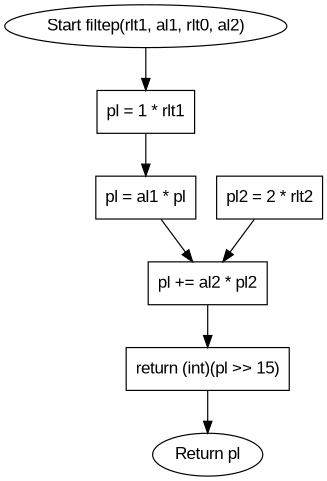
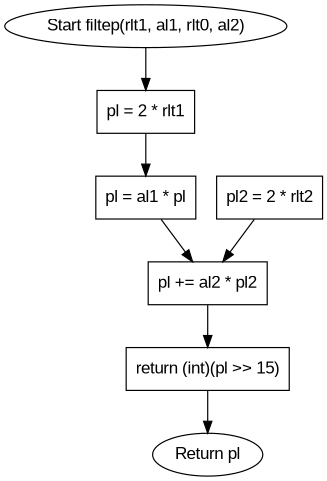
node "pl = 1 * rlt1": label "pl = 1 * rlt1" -> "pl = 2 * rlt1"
